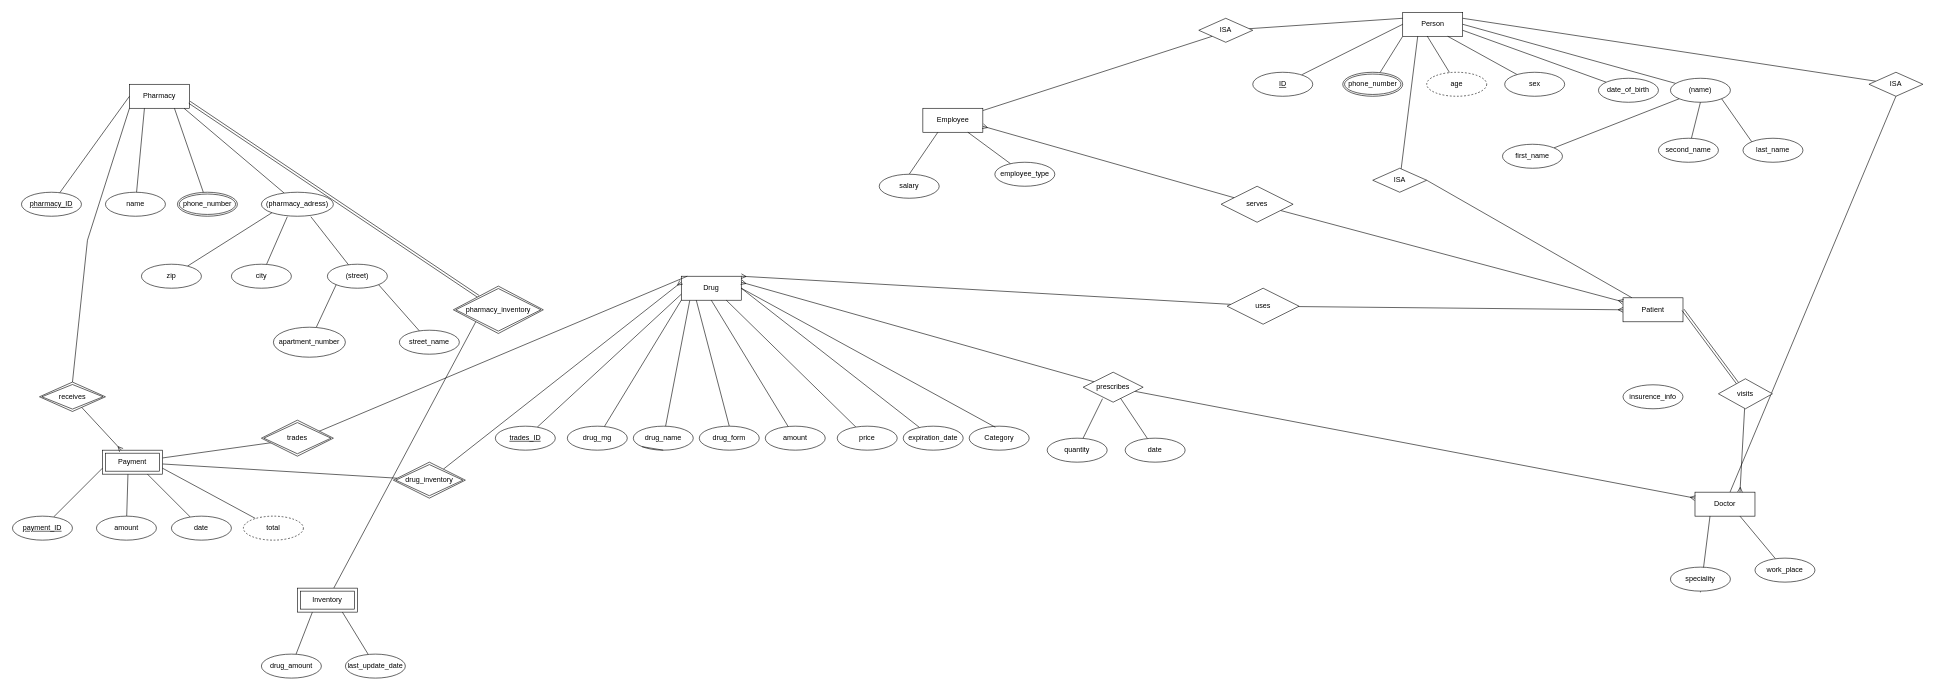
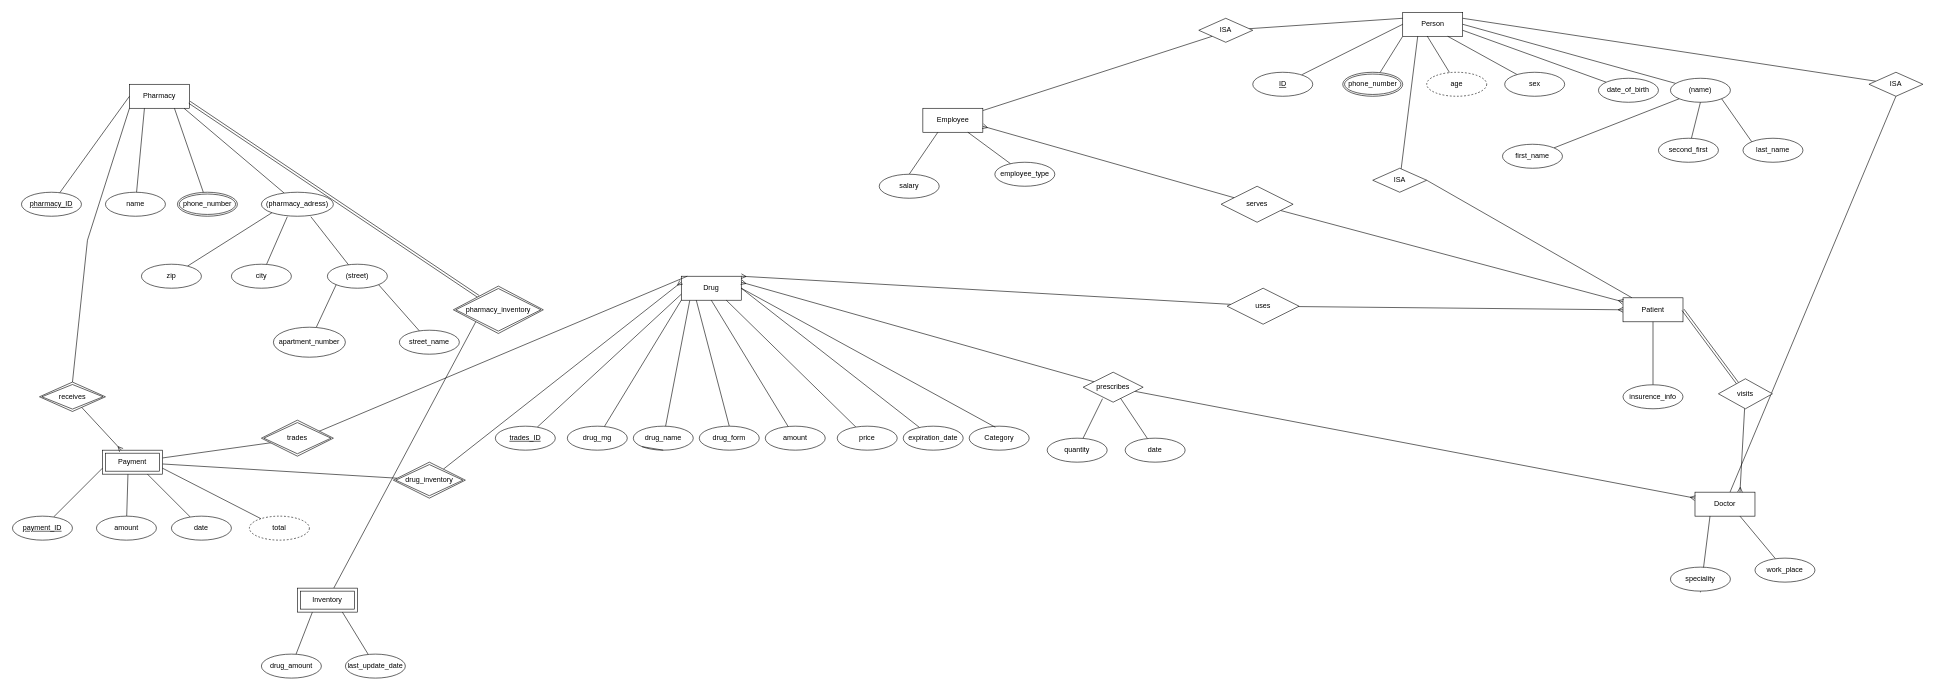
node "second_name": label "second_name" -> "second_first"
edge "Patient" -- "insurence_info": added
node "total": moved (273, 528) -> (279, 528)
